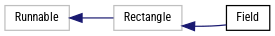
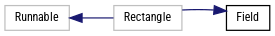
edge "Field" -> "Rectangle": reversed
